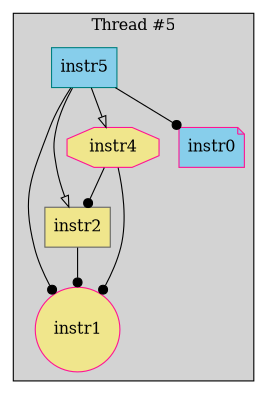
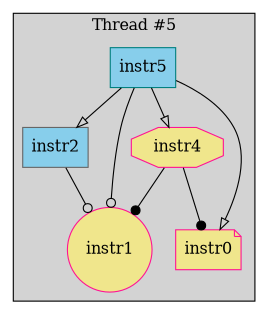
edge "instr5" -> "instr0": arrowhead dot -> onormal
node "instr0": fillcolor skyblue -> khaki
edge "instr4" -> "instr2": now "instr4" -> "instr0"
edge "instr5" -> "instr1": arrowhead dot -> odot
node "instr2": fillcolor khaki -> skyblue
edge "instr2" -> "instr1": arrowhead dot -> odot
